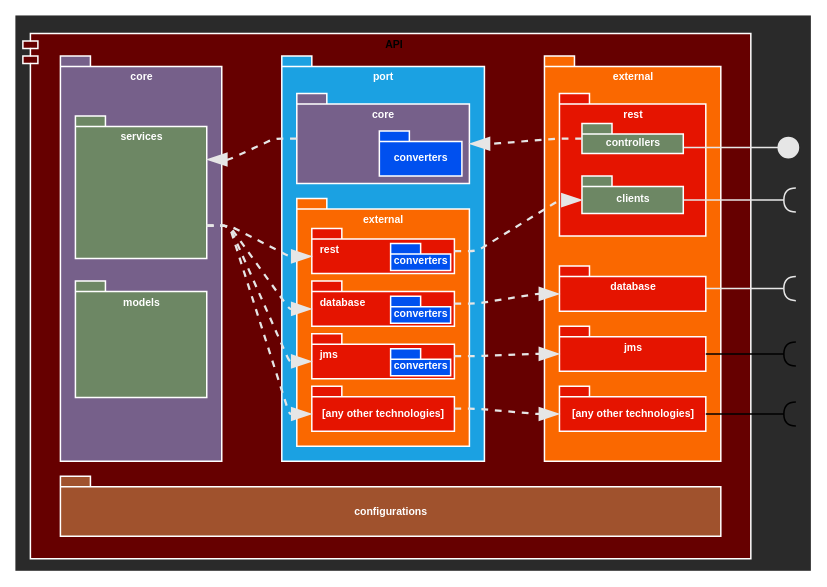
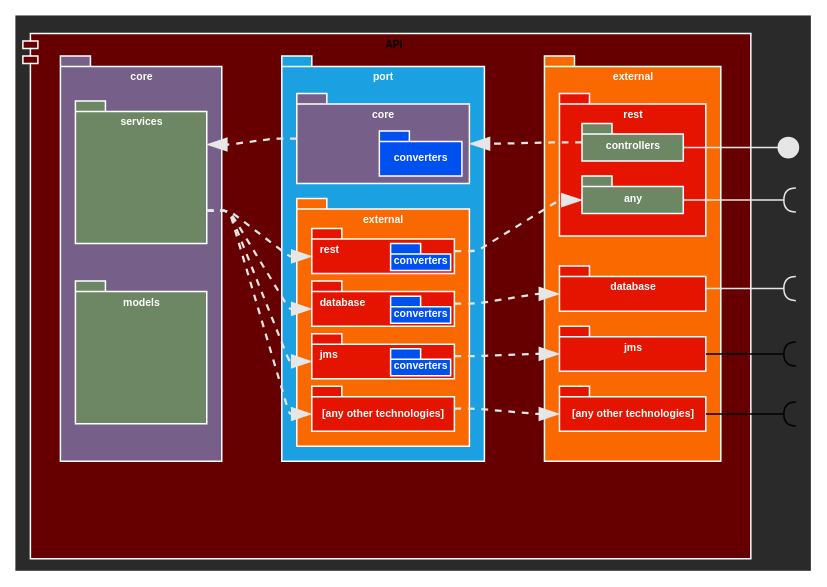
node "controllers": size 101x30 -> 101x38
node "services": moved (141, 187) -> (141, 172)
node "clients": label "clients" -> "any"
node "models": size 131x116 -> 131x143
node "configurations": removed
